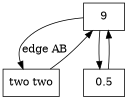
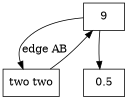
edge "0.5" -> "9": removed
